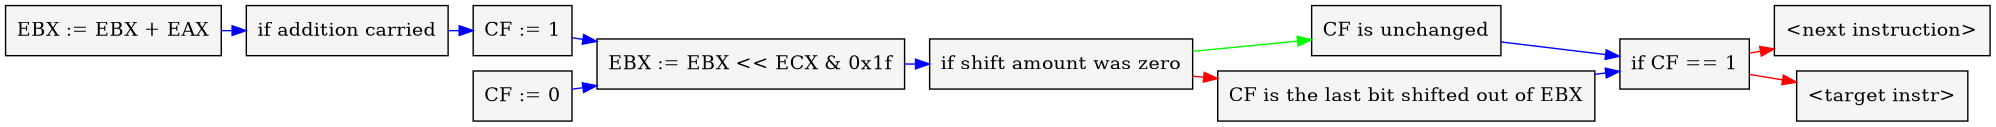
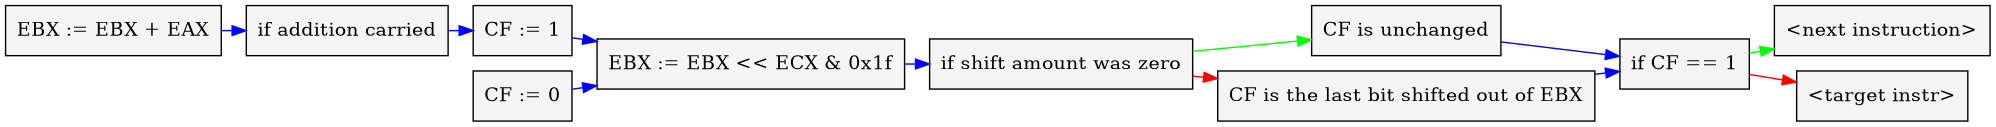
edge "if CF == 1" -> "<next instruction>": color #ff0000 -> #00ff00
